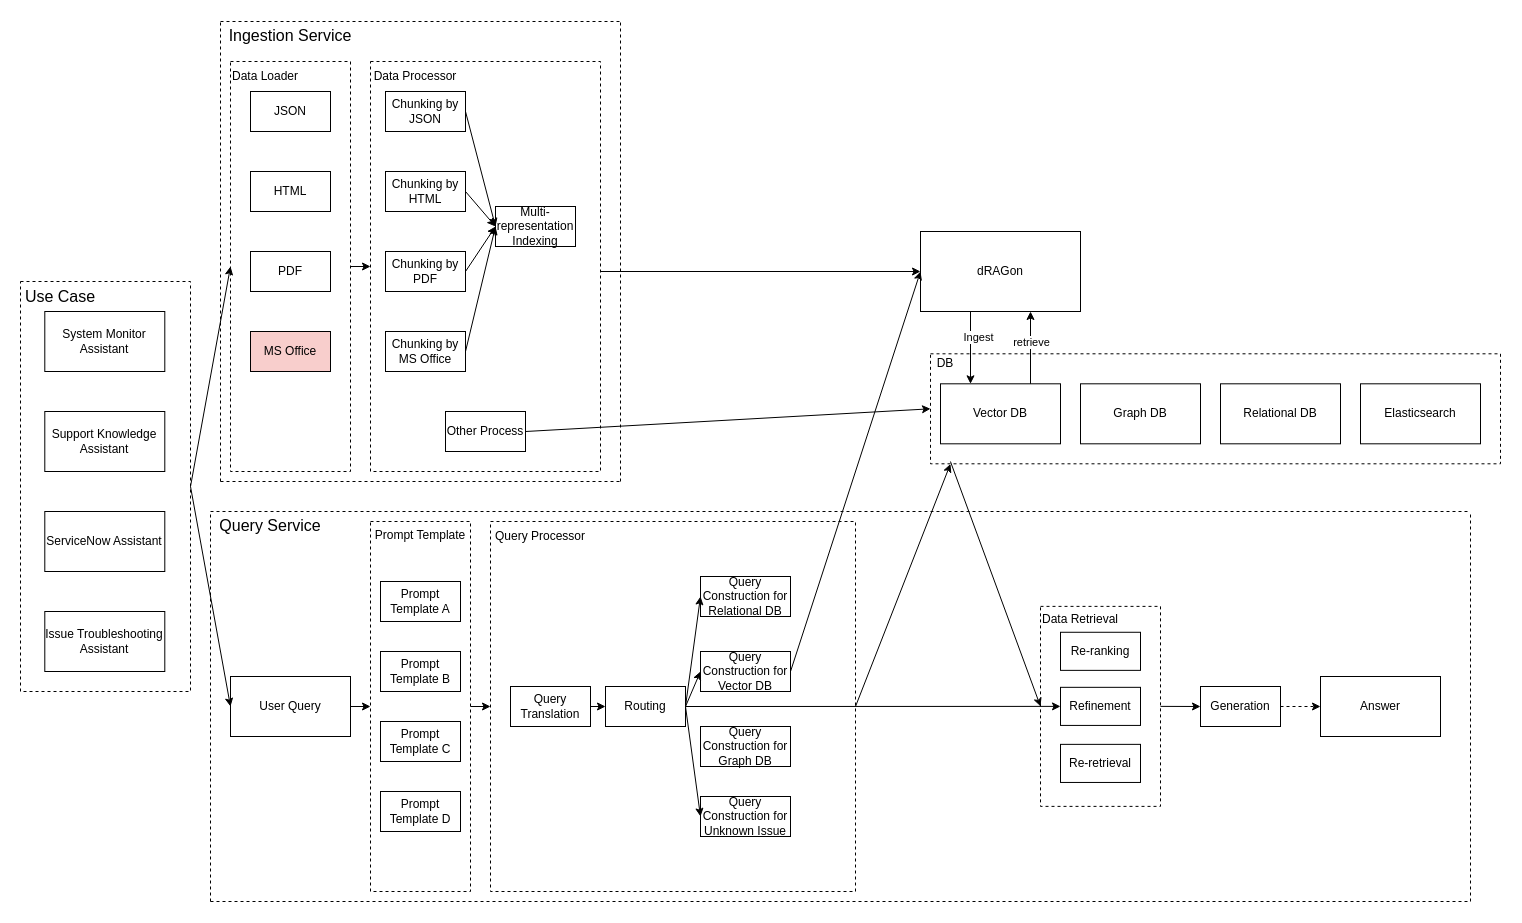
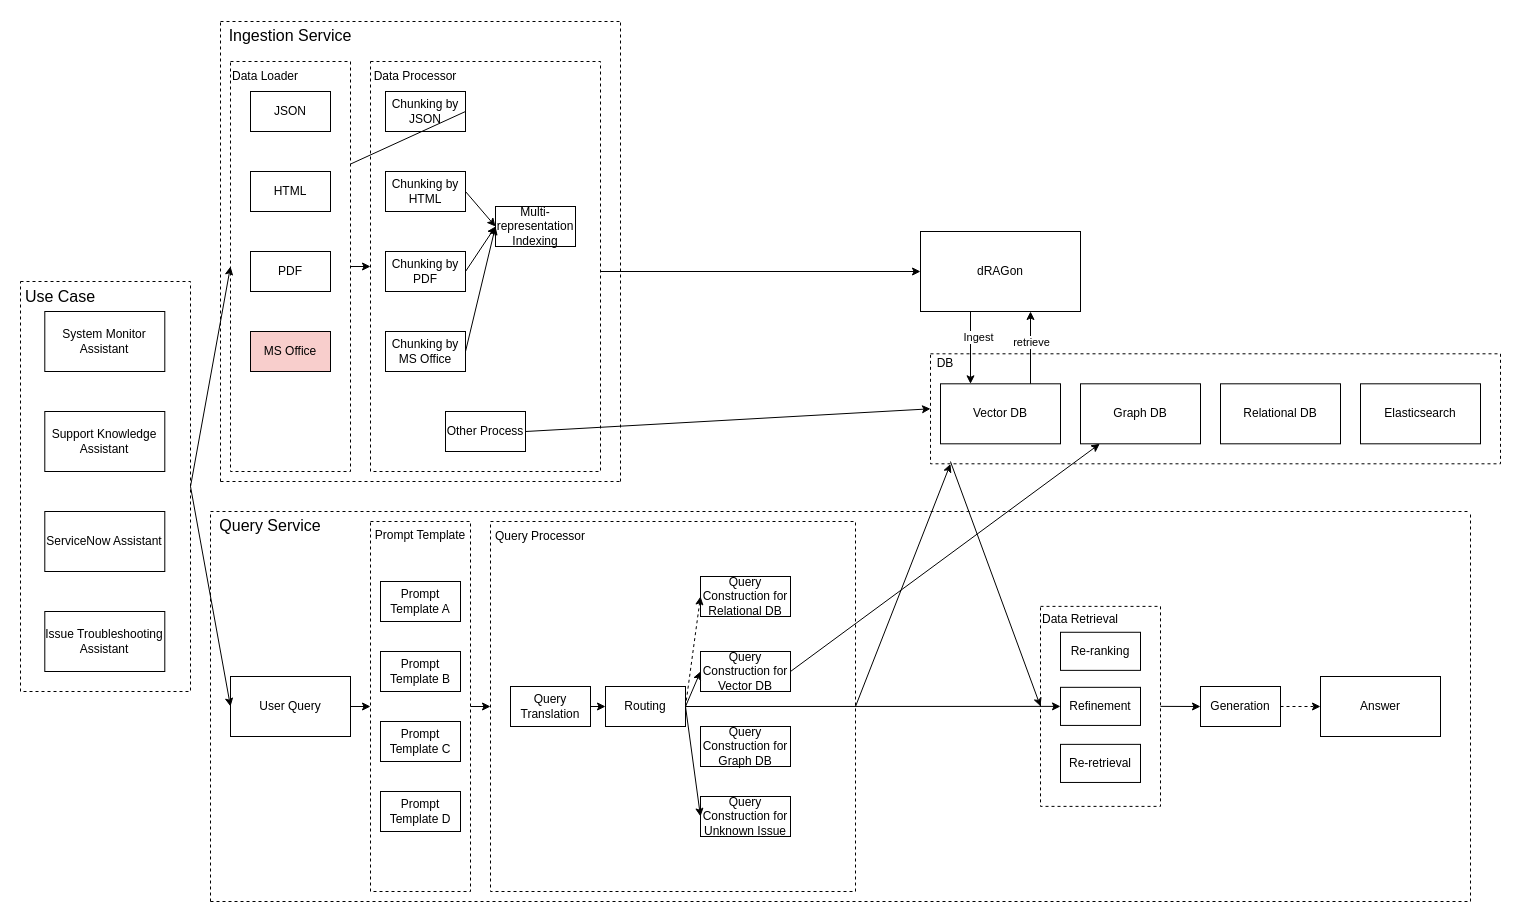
edge "Chunking by JSON" -> "Multi-representation Indexing": now "Chunking by JSON" -> "HTML"
edge "Query Construction for Vector DB" -> "dRAGon": now "Query Construction for Vector DB" -> "Graph DB"
edge "Routing" -> "Query Construction for Relational DB": style solid -> dashed
